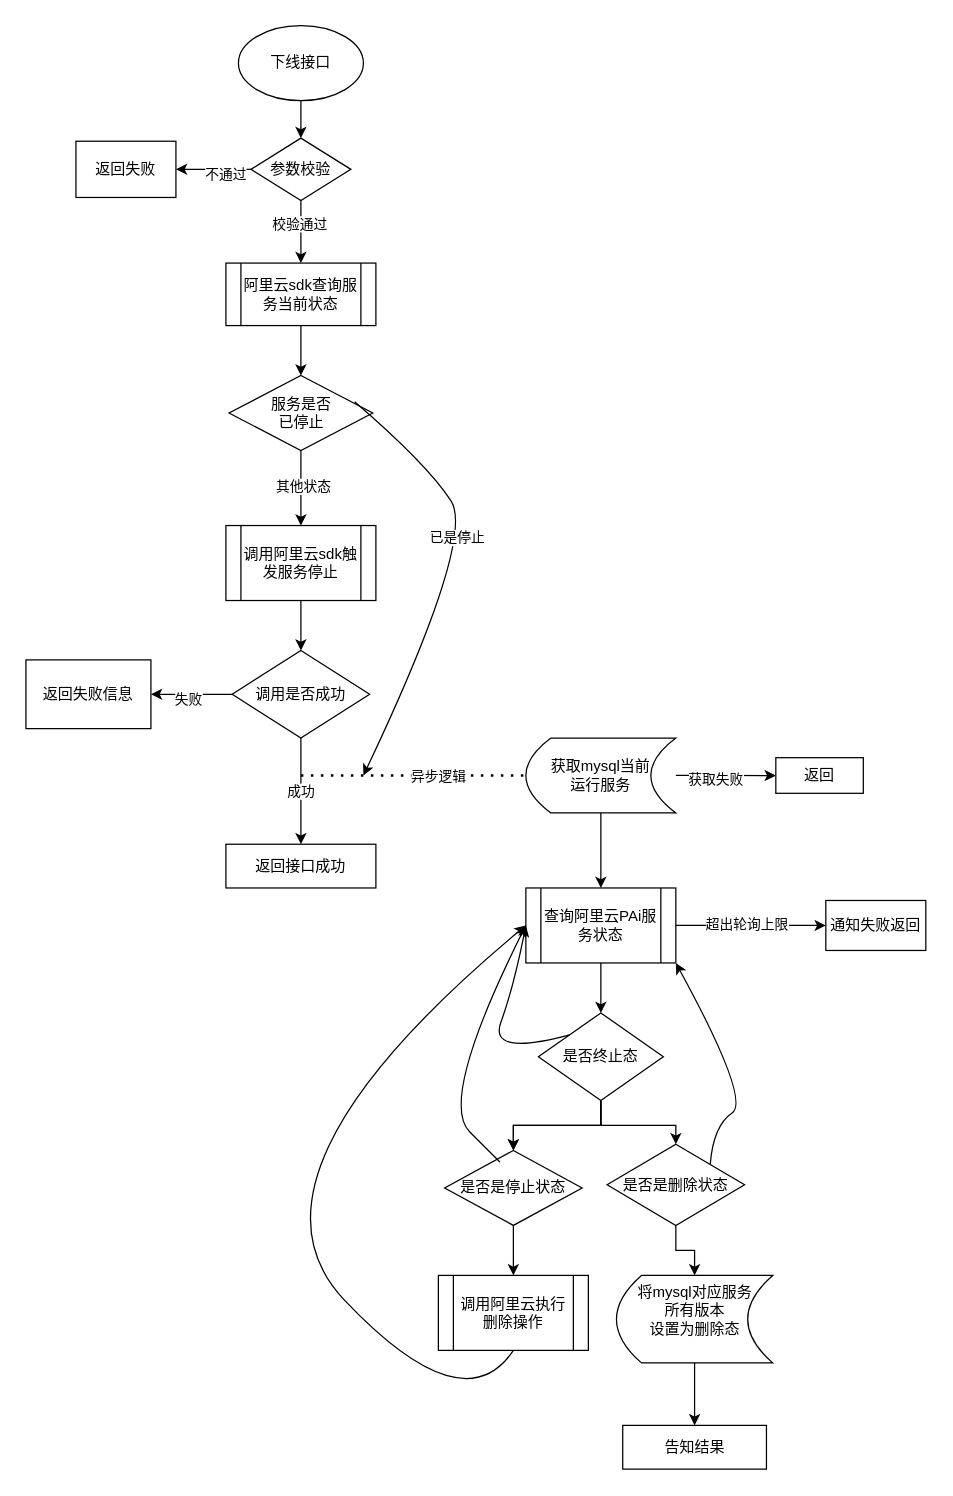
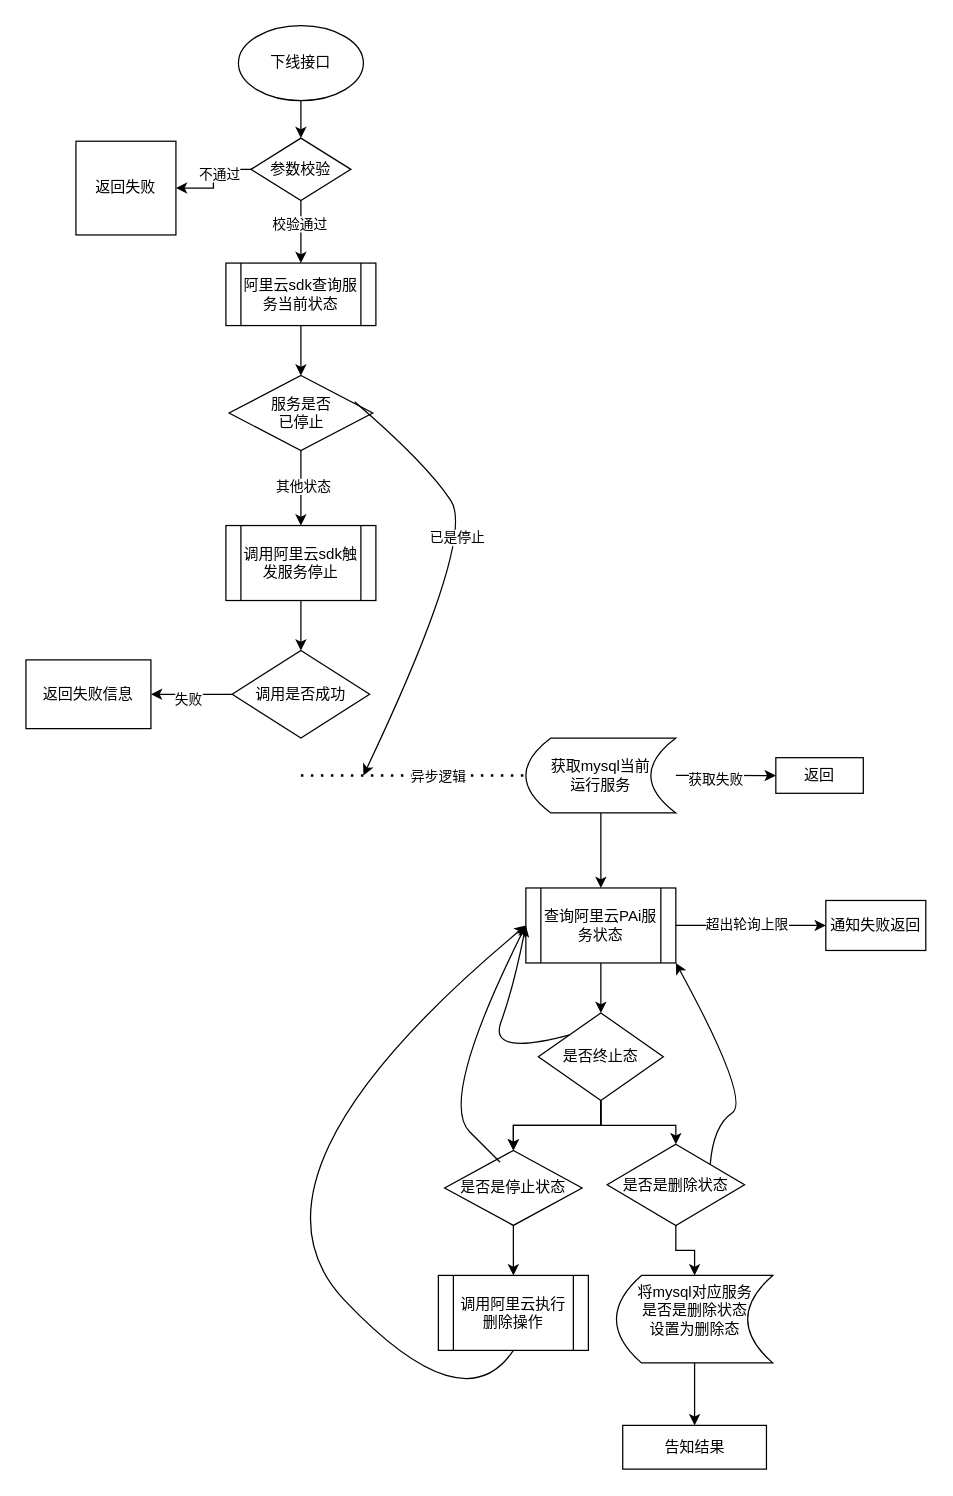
node "返回失败": size 100x56 -> 100x94
edge "调用是否成功" -> "返回接口成功": removed, label "成功"
node "返回接口成功": removed
node "将mysql对应服务 所有版本 设置为删除态": label "将mysql对应服务 所有版本 设置为删除态" -> "将mysql对应服务 是否是删除状态 设置为删除态"
